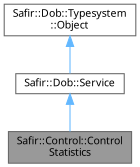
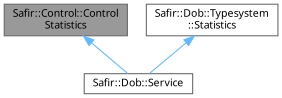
node "Safir::Dob::Typesystem ::Object": label "Safir::Dob::Typesystem ::Object" -> "Safir::Dob::Typesystem ::Statistics"
edge "Safir::Control::Control Statistics" -> "Safir::Dob::Service": reversed
